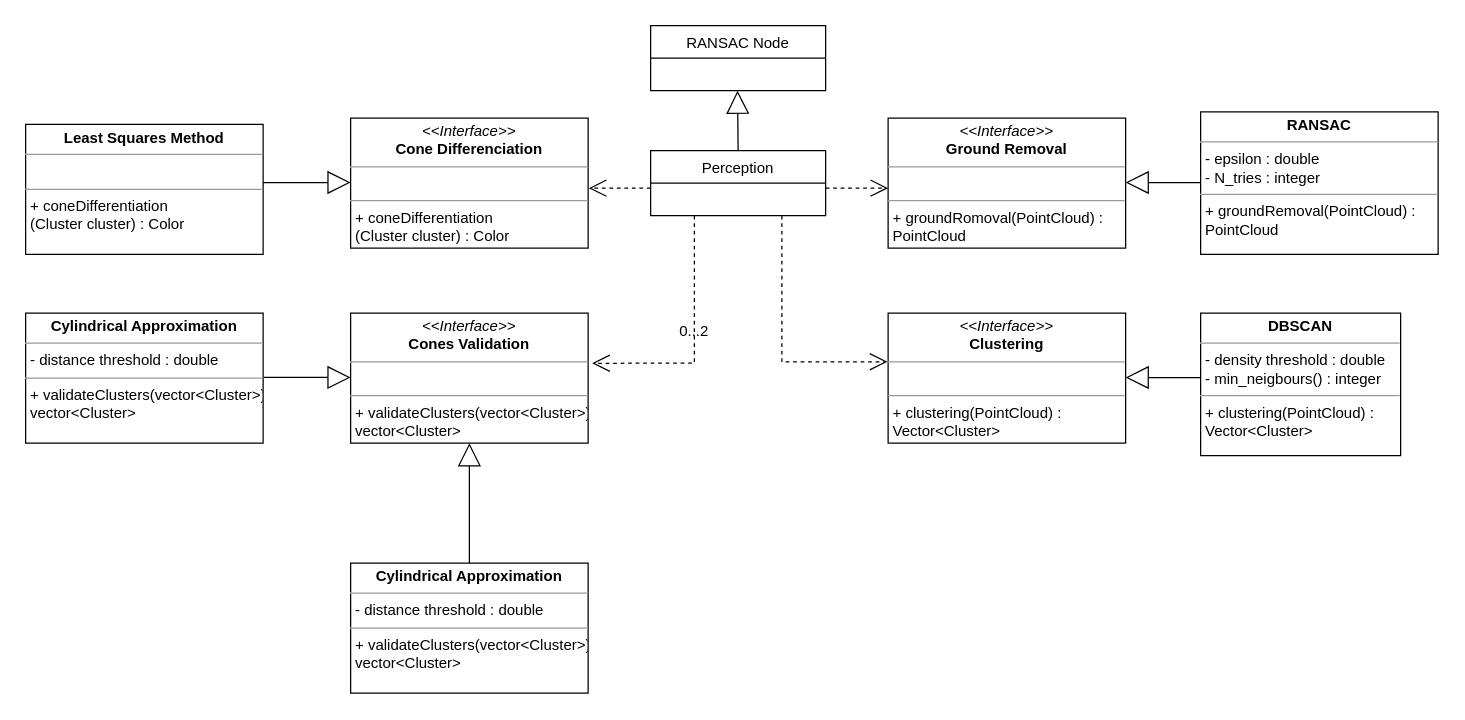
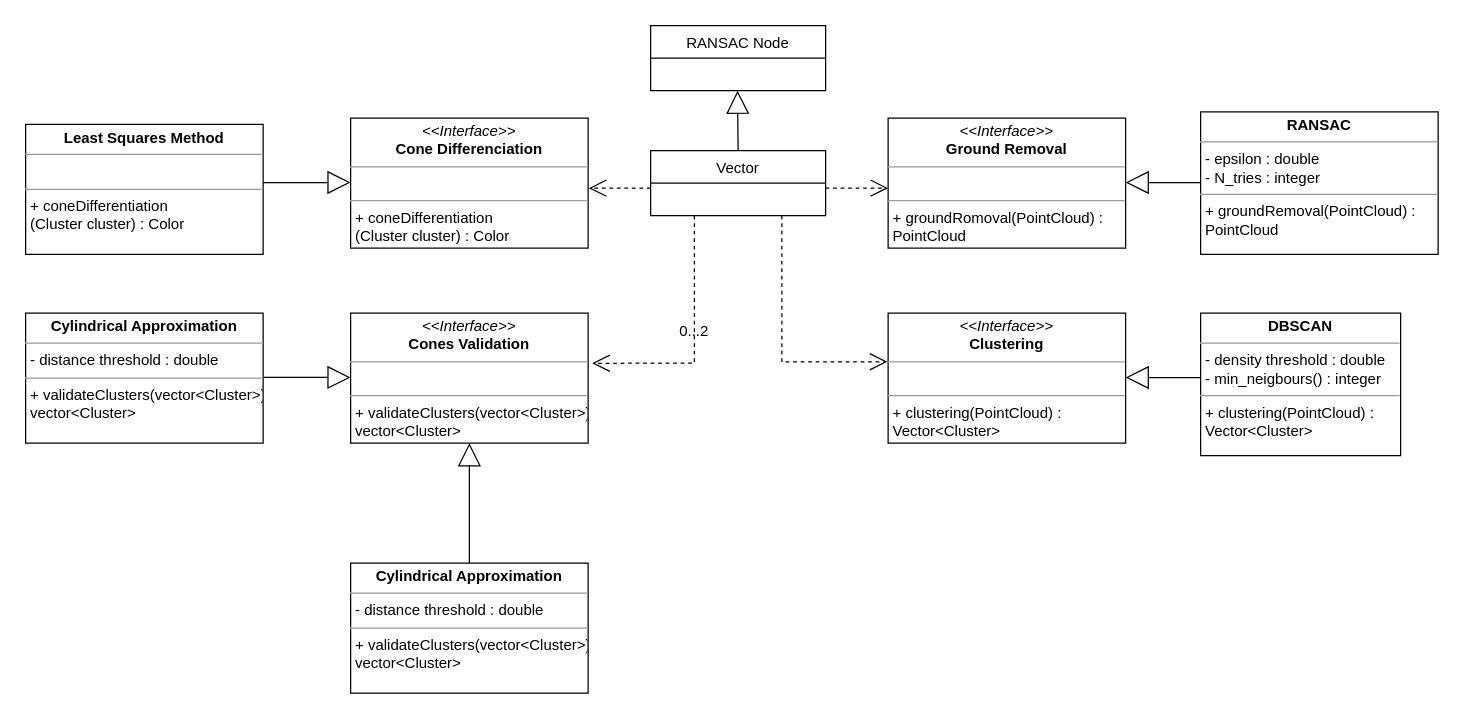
node "Perception": label "Perception" -> "Vector"
